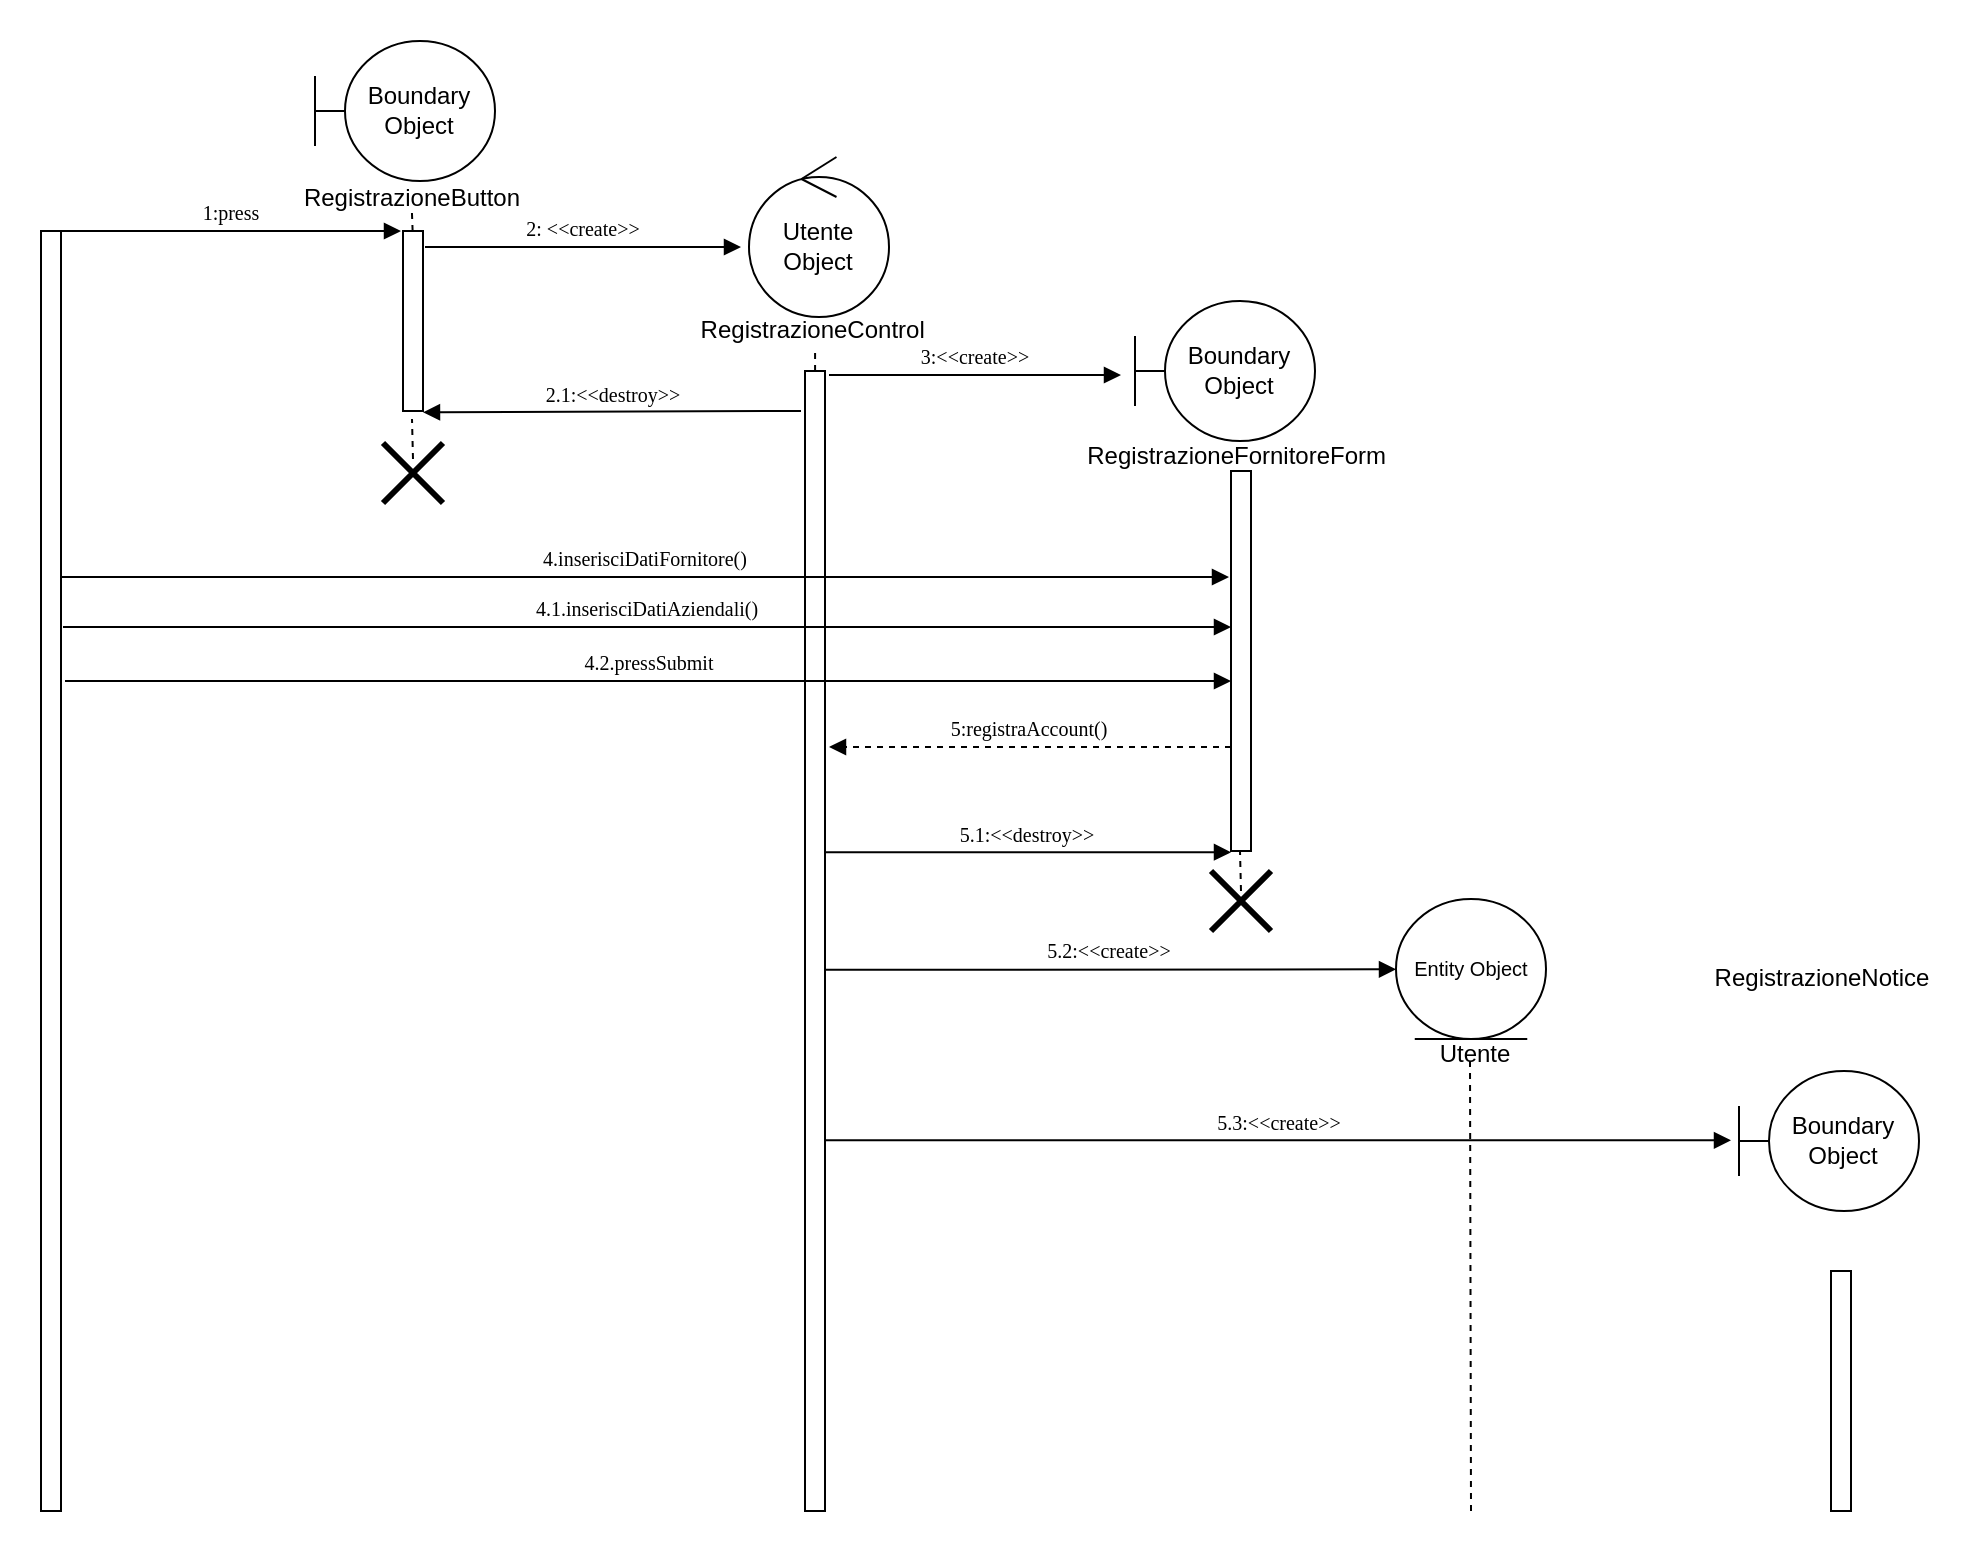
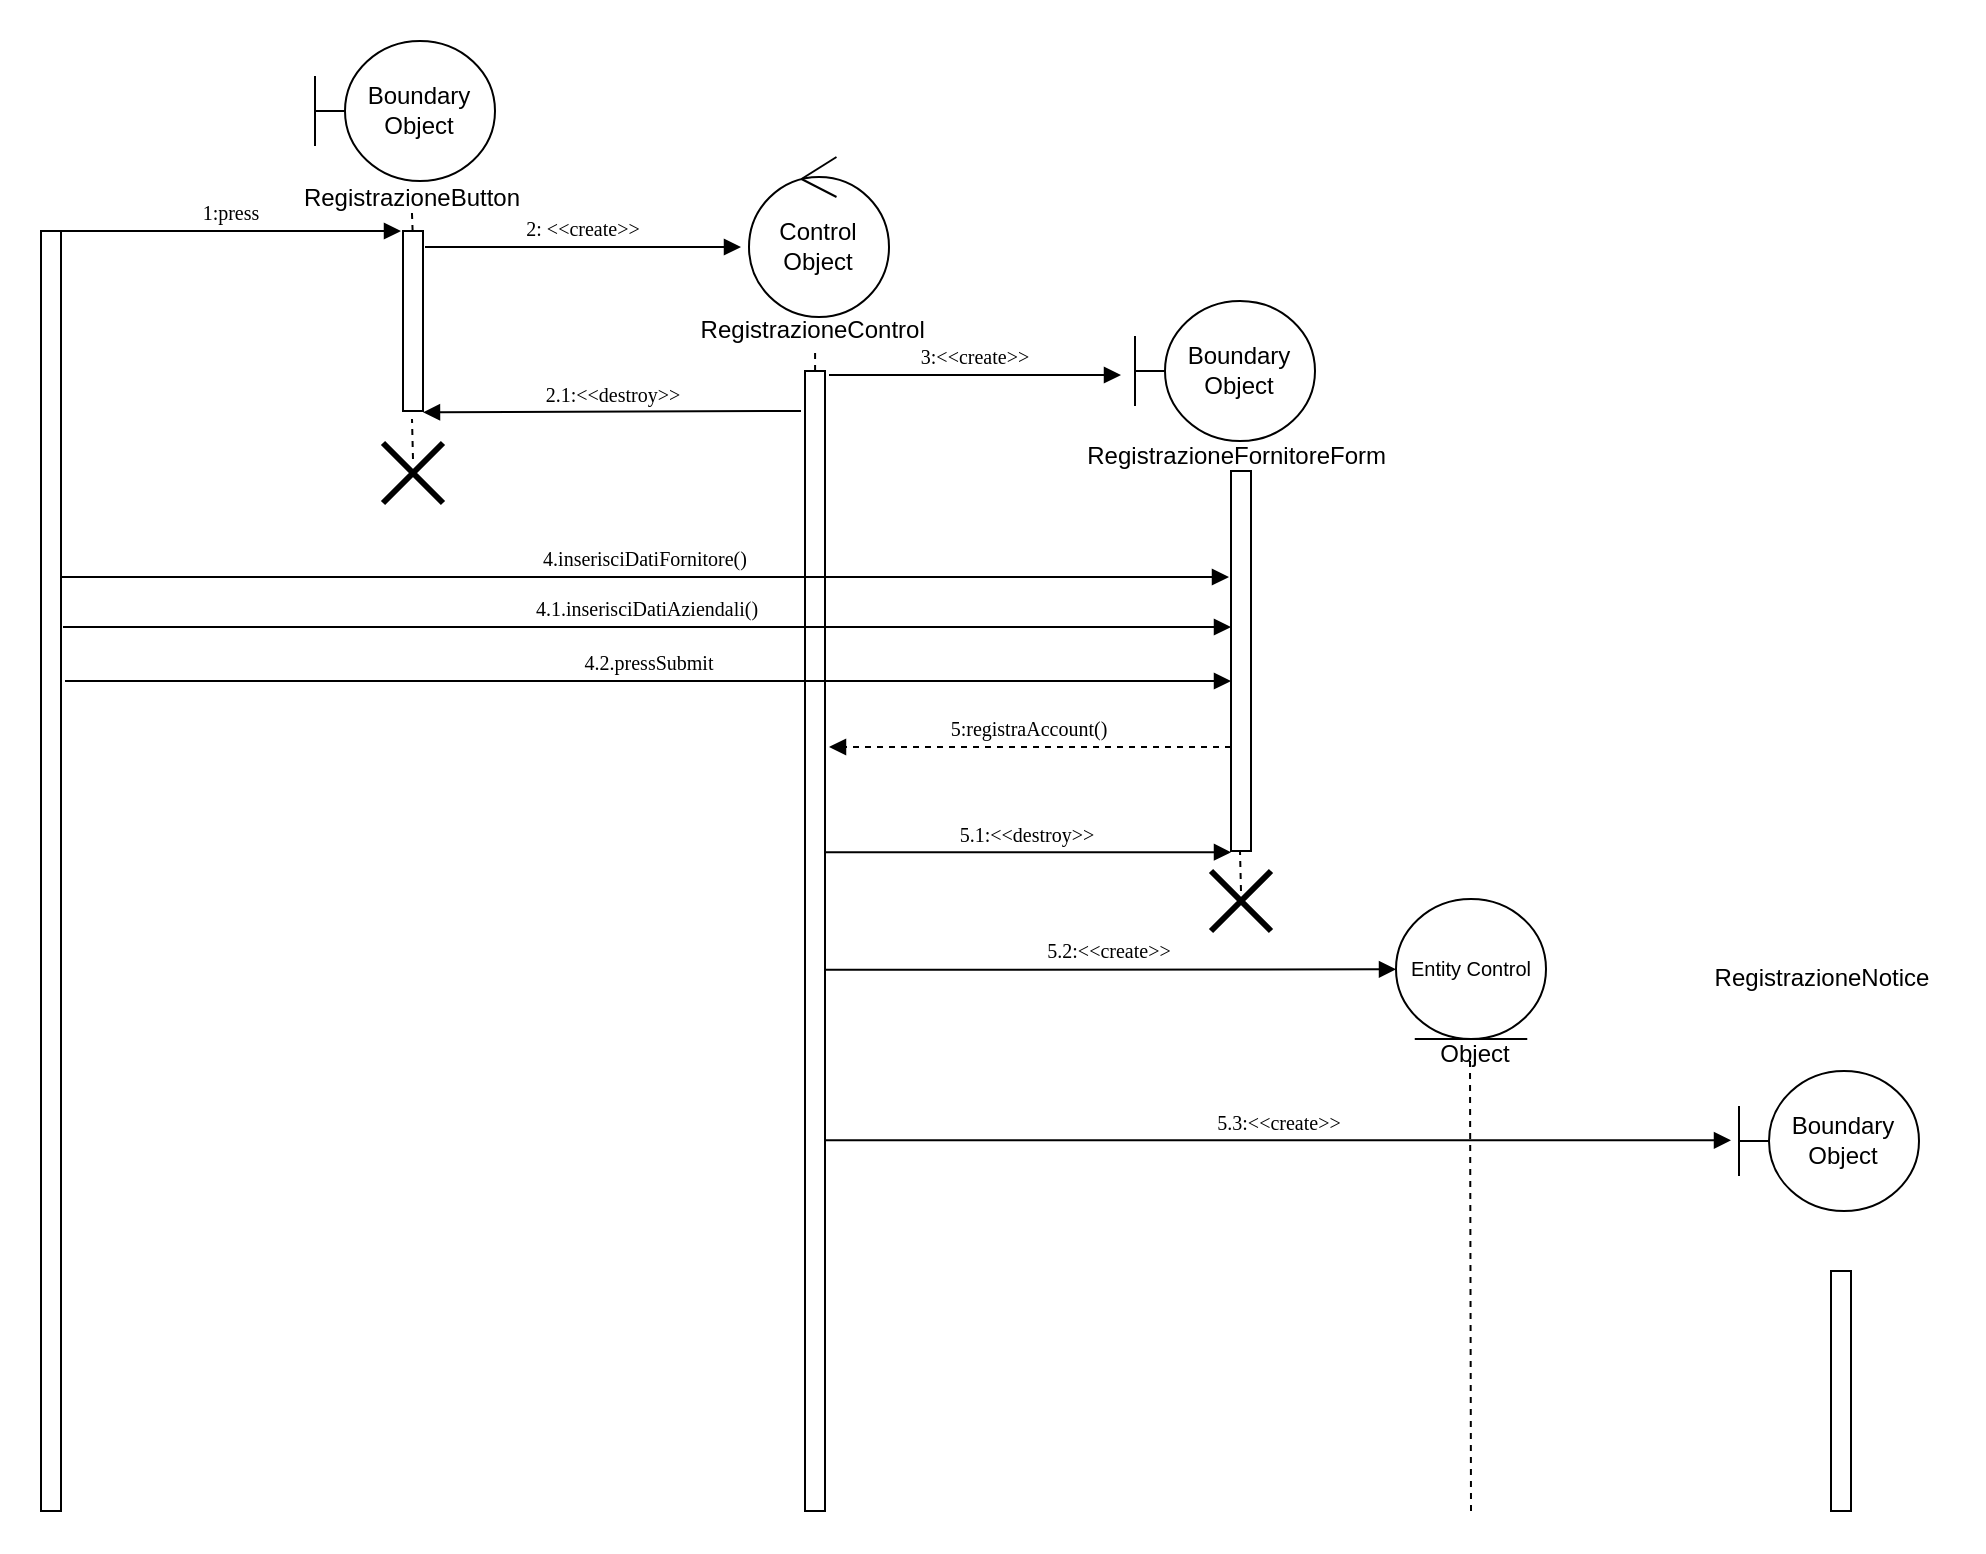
node "Utente Object": label "Utente Object" -> "Control Object"
node "Entity Object": label "Entity Object" -> "Entity Control"
node "Utente": label "Utente" -> "Object"
